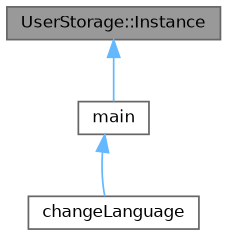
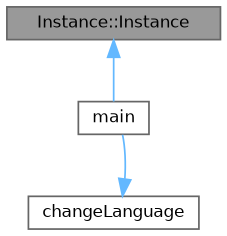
node "UserStorage::Instance": label "UserStorage::Instance" -> "Instance::Instance"
edge "changeLanguage" -> "main": reversed
